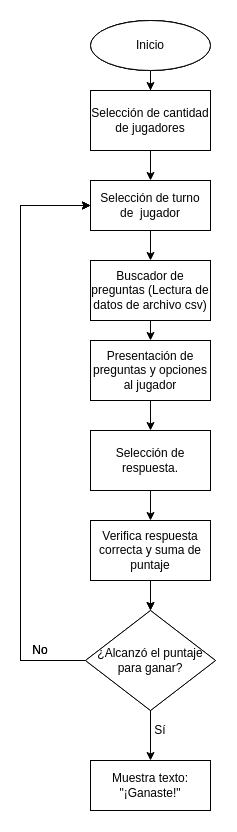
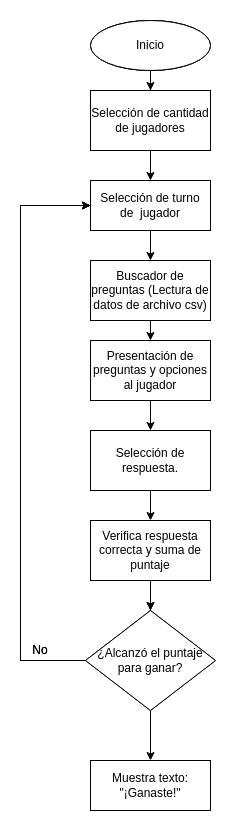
node "Sí": removed
